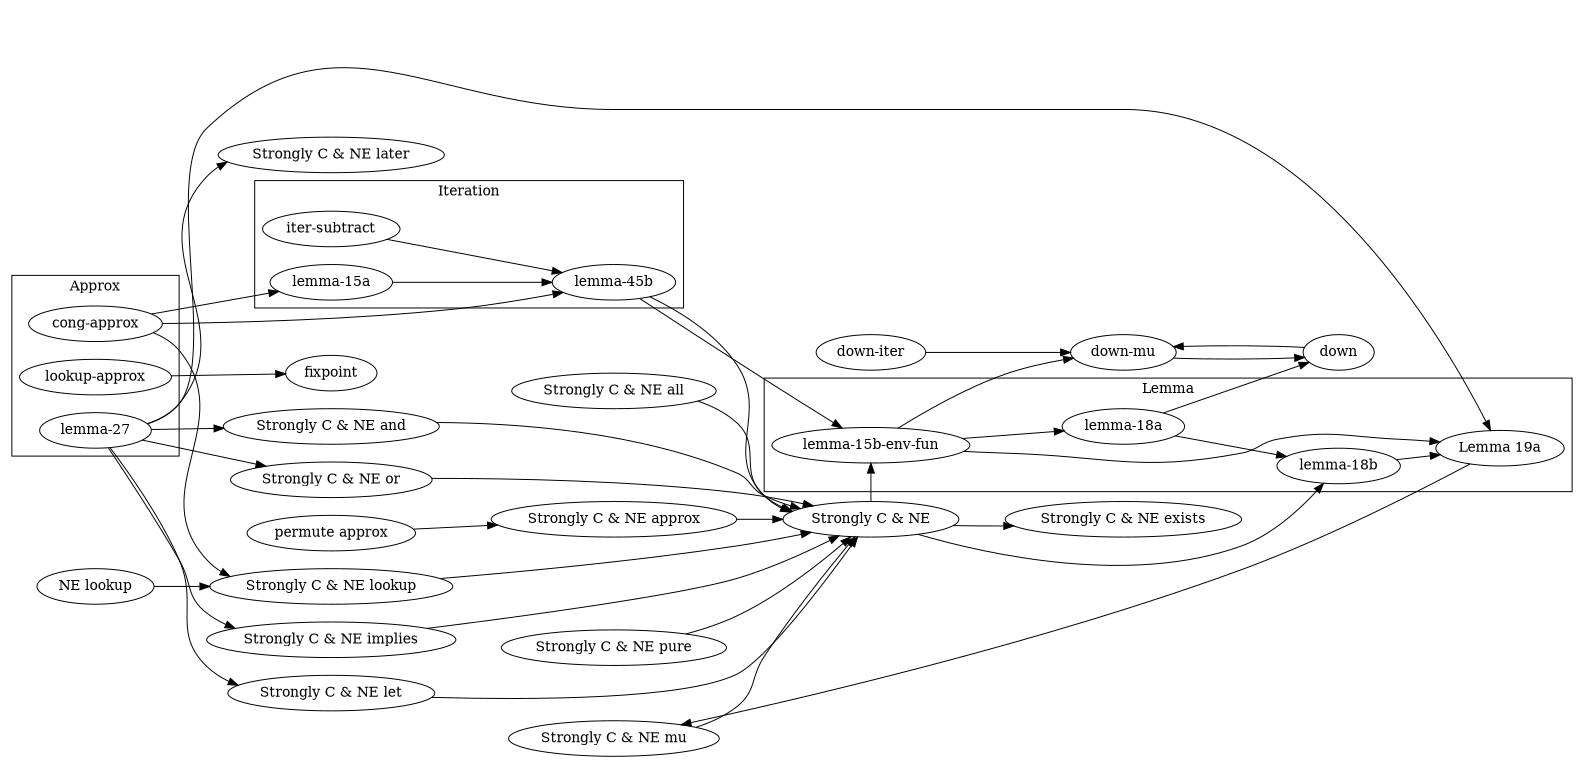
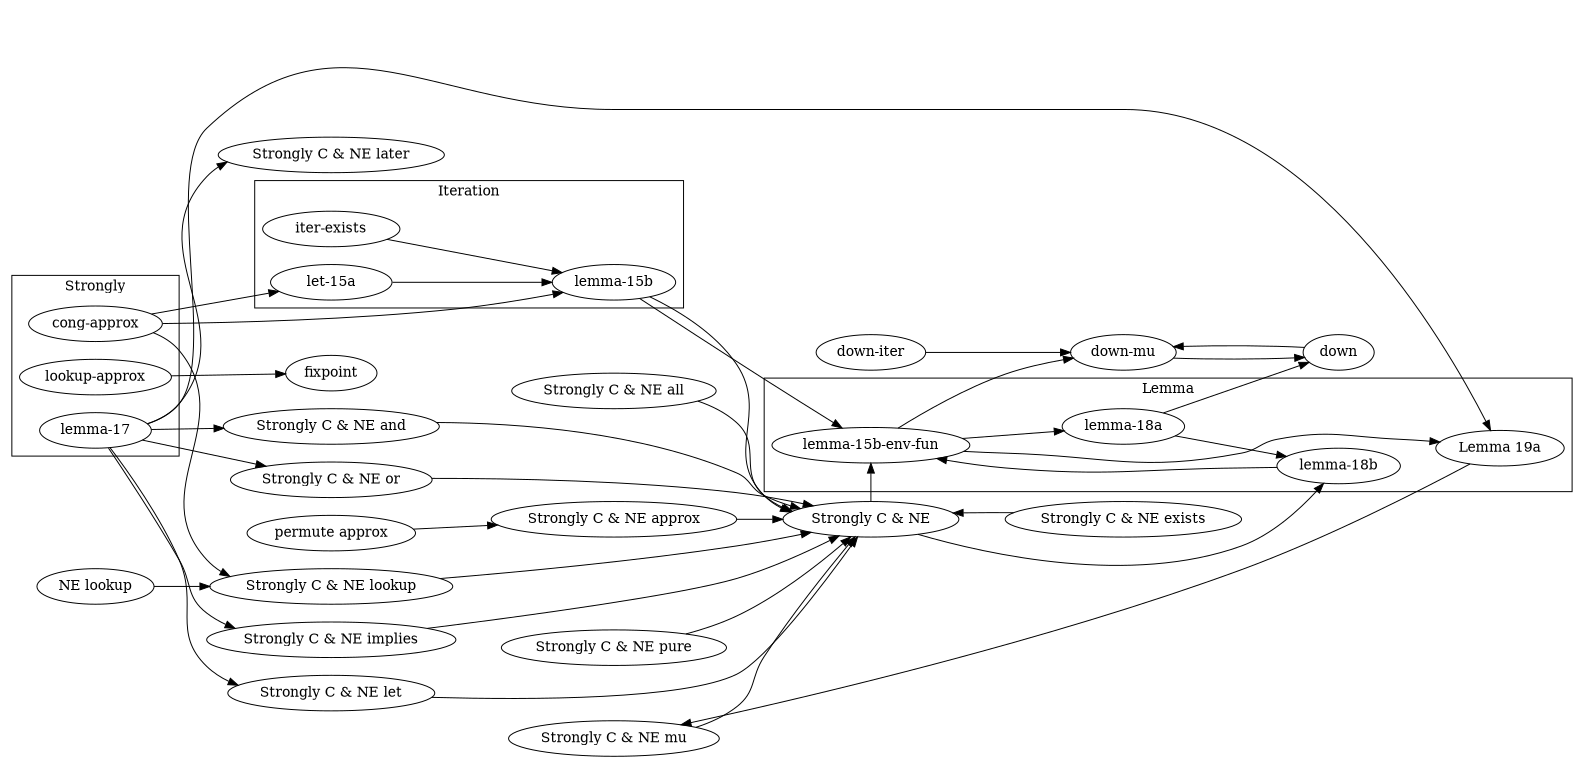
node "iter-subtract": label "iter-subtract" -> "iter-exists"
node "lemma-15a": label "lemma-15a" -> "let-15a"
node "lemma-45b": label "lemma-45b" -> "lemma-15b"
cluster "Approx": label "Approx" -> "Strongly"
node "lemma-27": label "lemma-27" -> "lemma-17"
edge "lemma-18b" -> "Lemma 19a": now "lemma-18b" -> "lemma-15b-env-fun"
edge "Strongly C & NE" -> "Strongly C & NE exists": reversed
